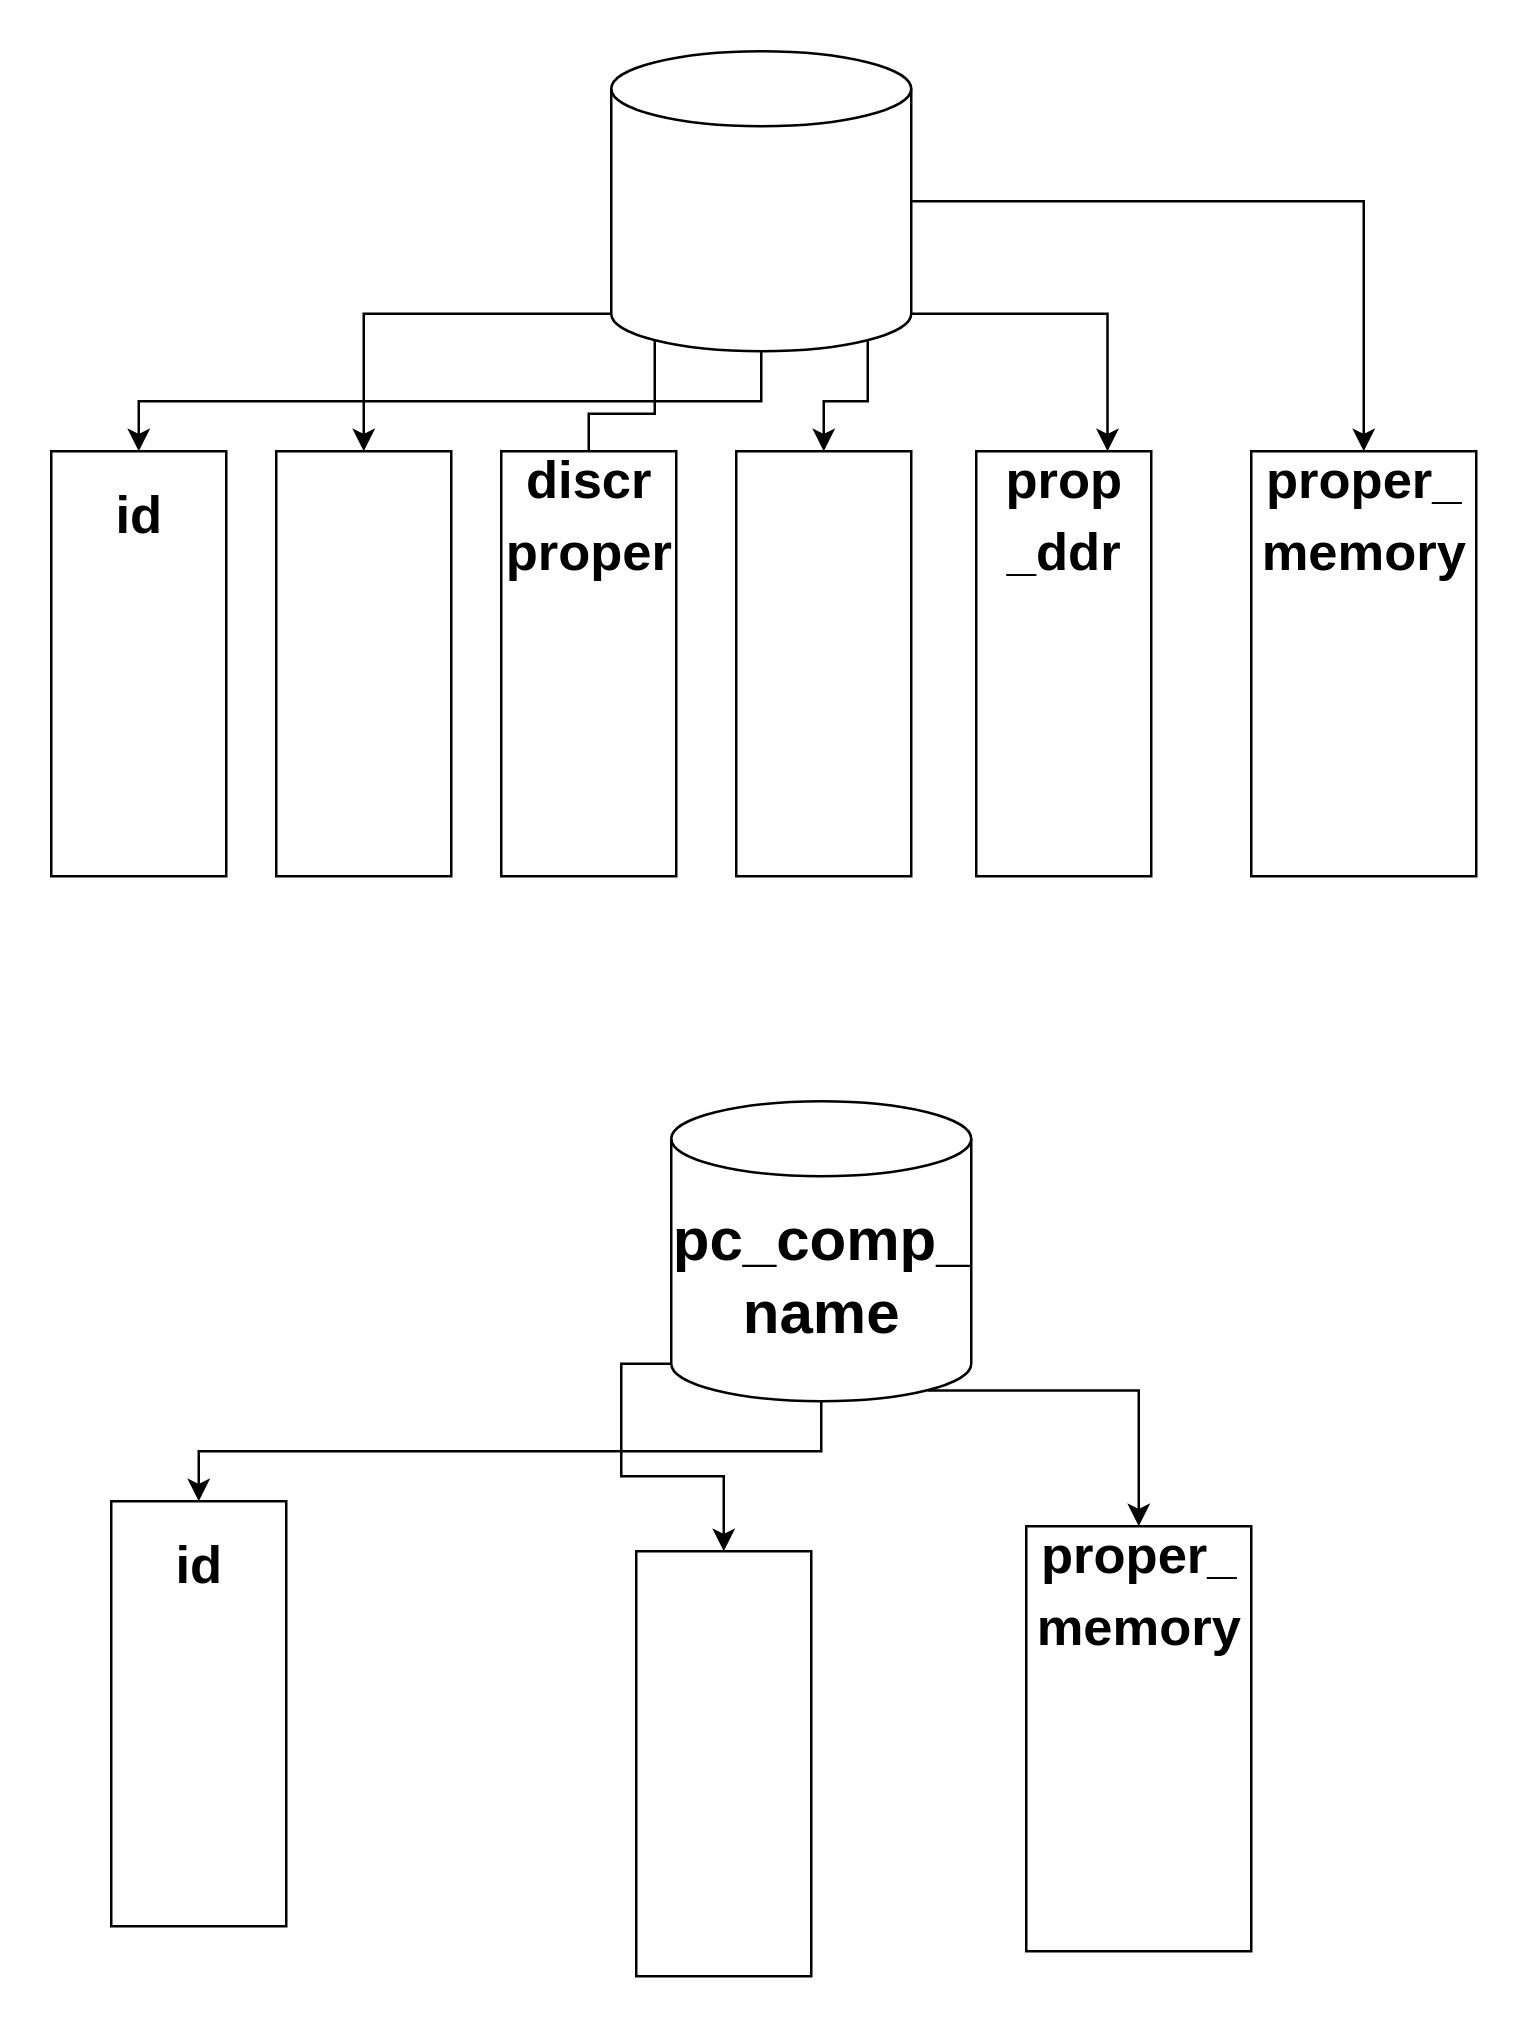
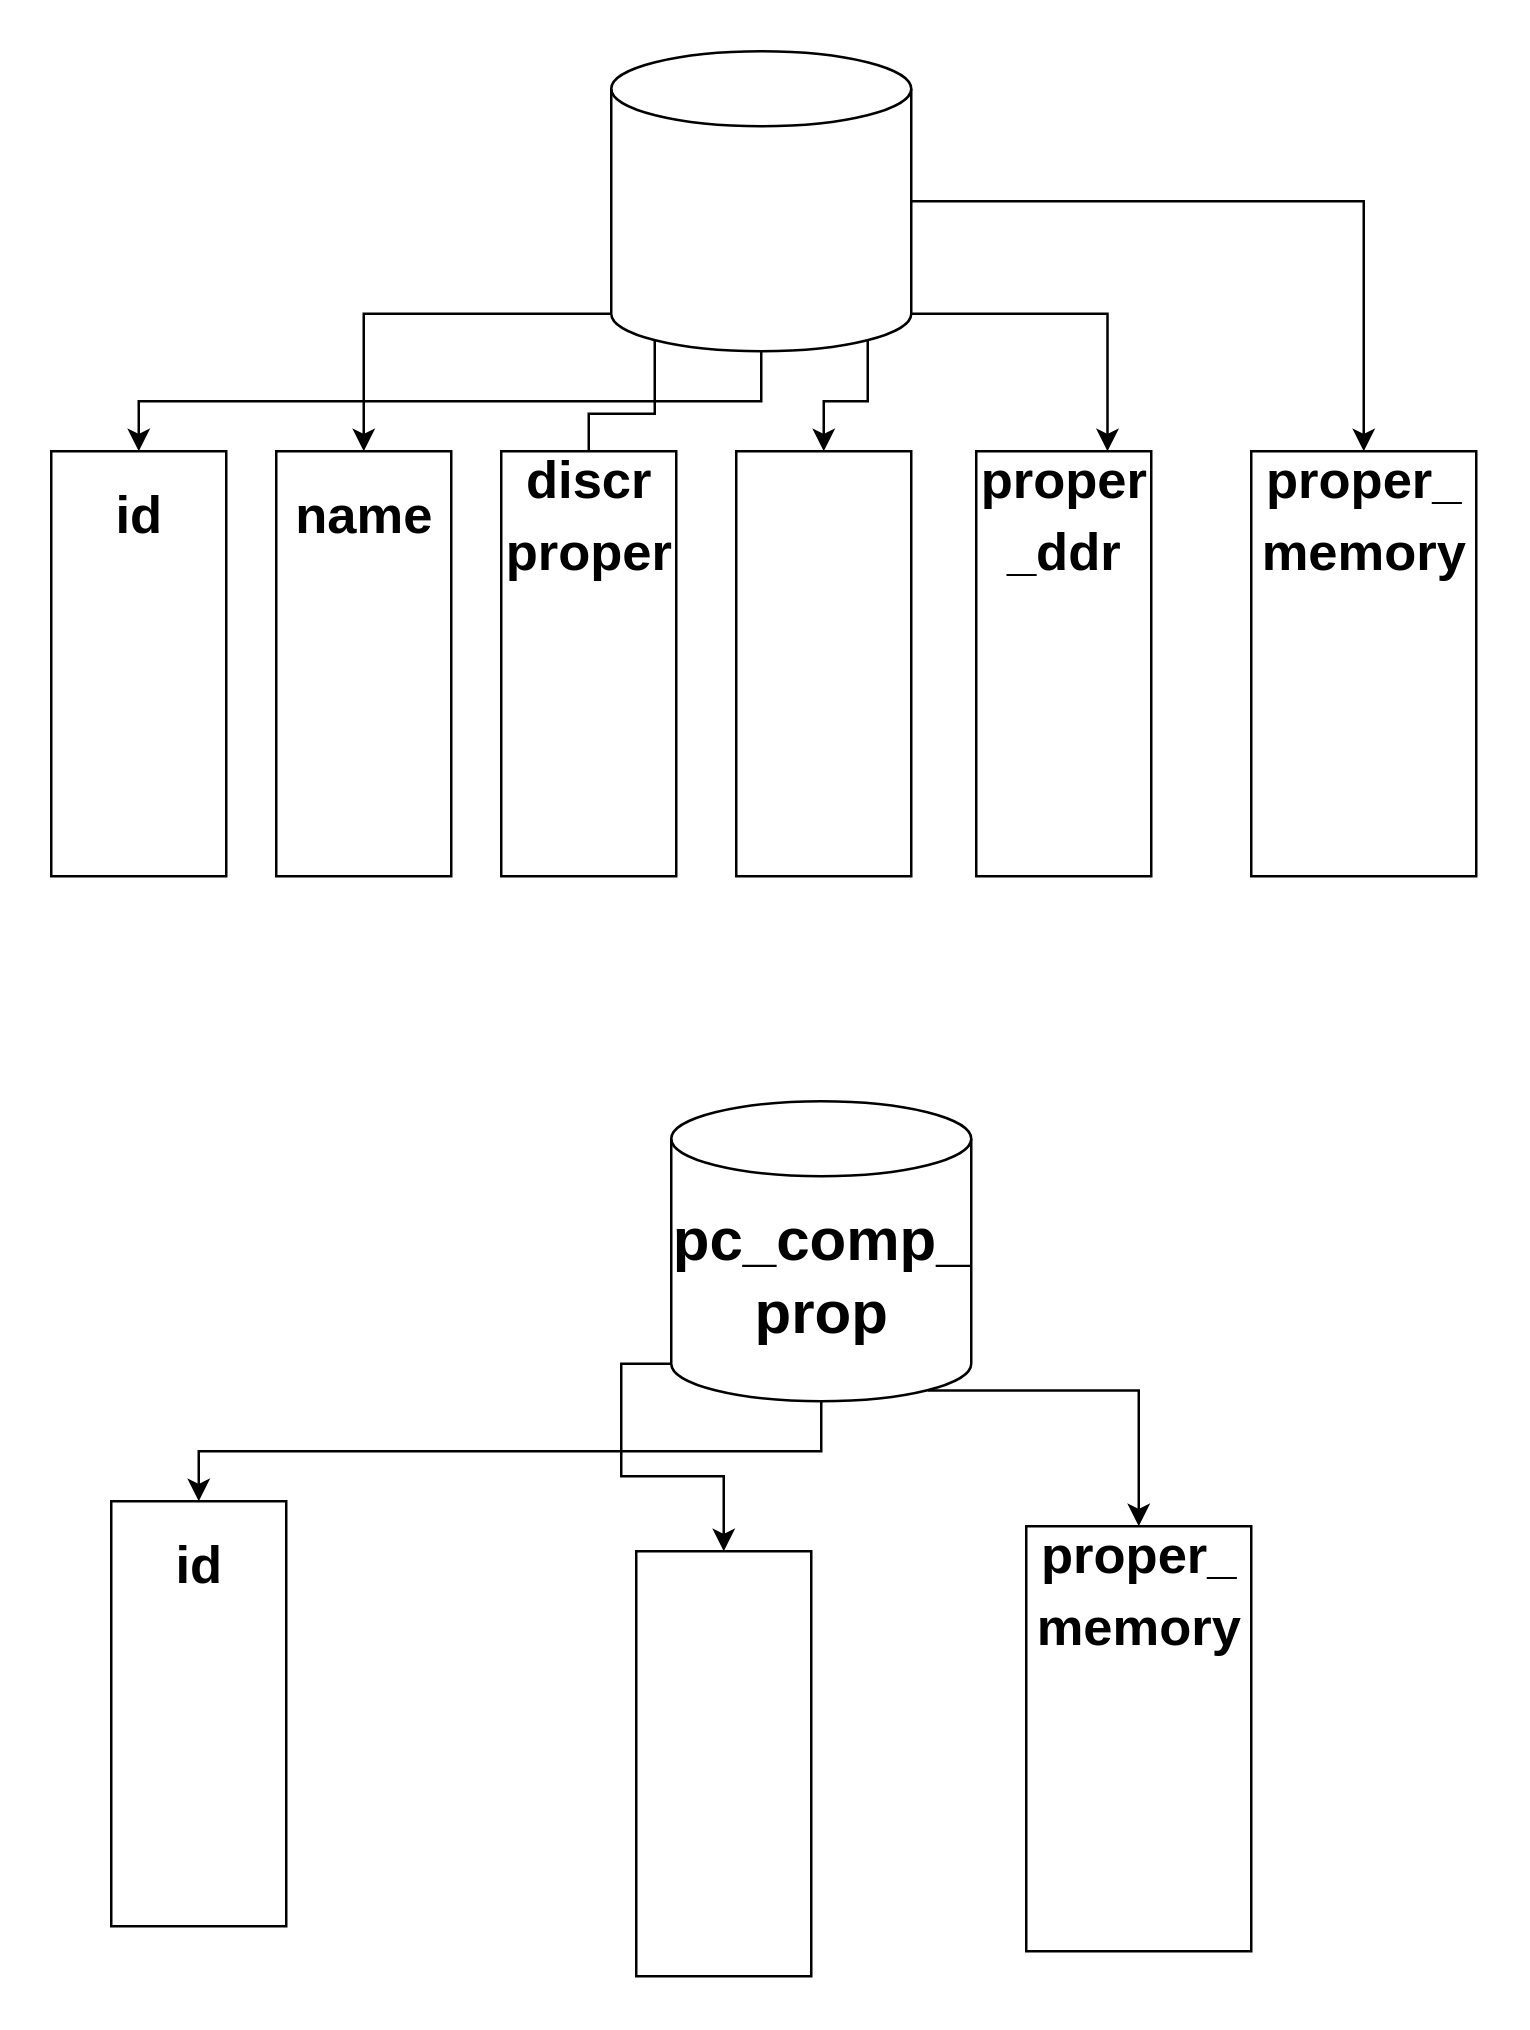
node "name": added
node "prop _ddr": label "prop _ddr" -> "proper _ddr"
node "pc_comp_ name": label "pc_comp_ name" -> "pc_comp_ prop"
